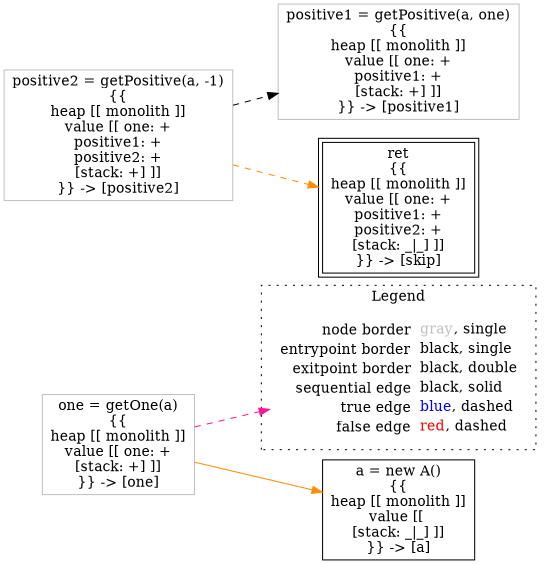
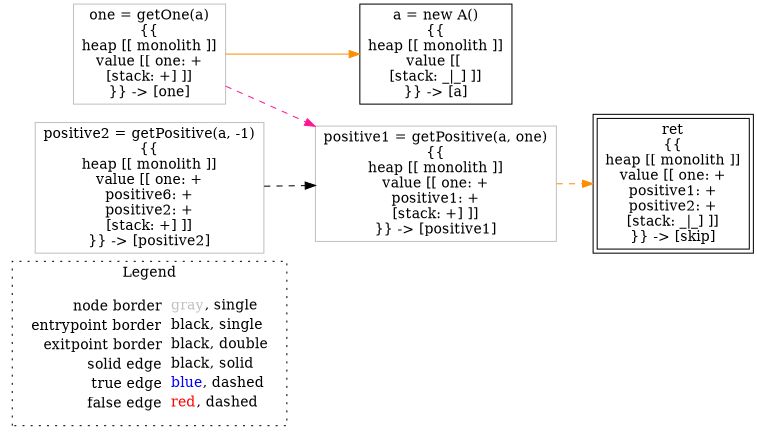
node "positive2 = getPositive(a, -1)": text "positive1: +" -> "positive6: +"
edge "positive2 = getPositive(a, -1)" -> "ret": now "positive1 = getPositive(a, one)" -> "ret"
node "node border": text "sequential edge" -> "solid edge"
edge "one = getOne(a)" -> "node border": now "one = getOne(a)" -> "positive1 = getPositive(a, one)"
